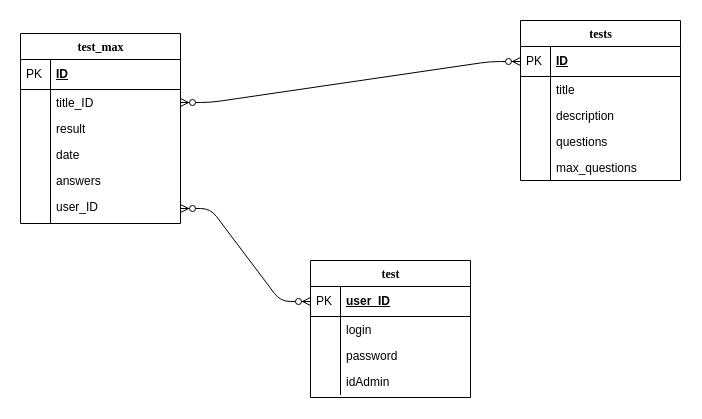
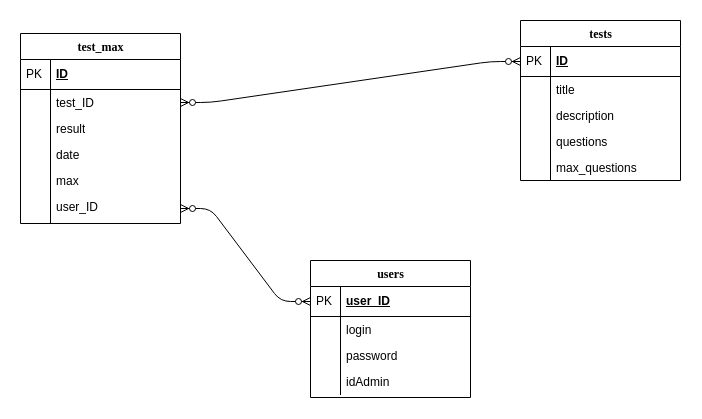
node "title_ID": label "title_ID" -> "test_ID"
node "answers": label "answers" -> "max"
node "test": label "test" -> "users"
